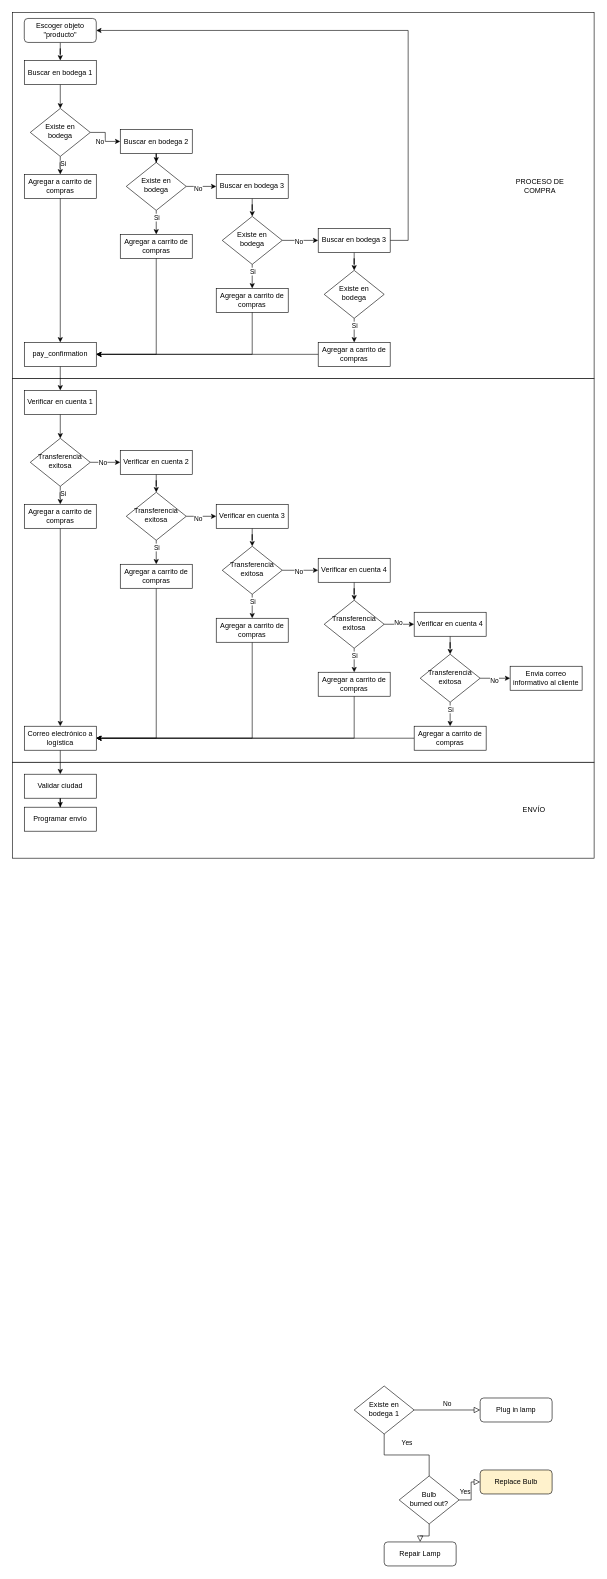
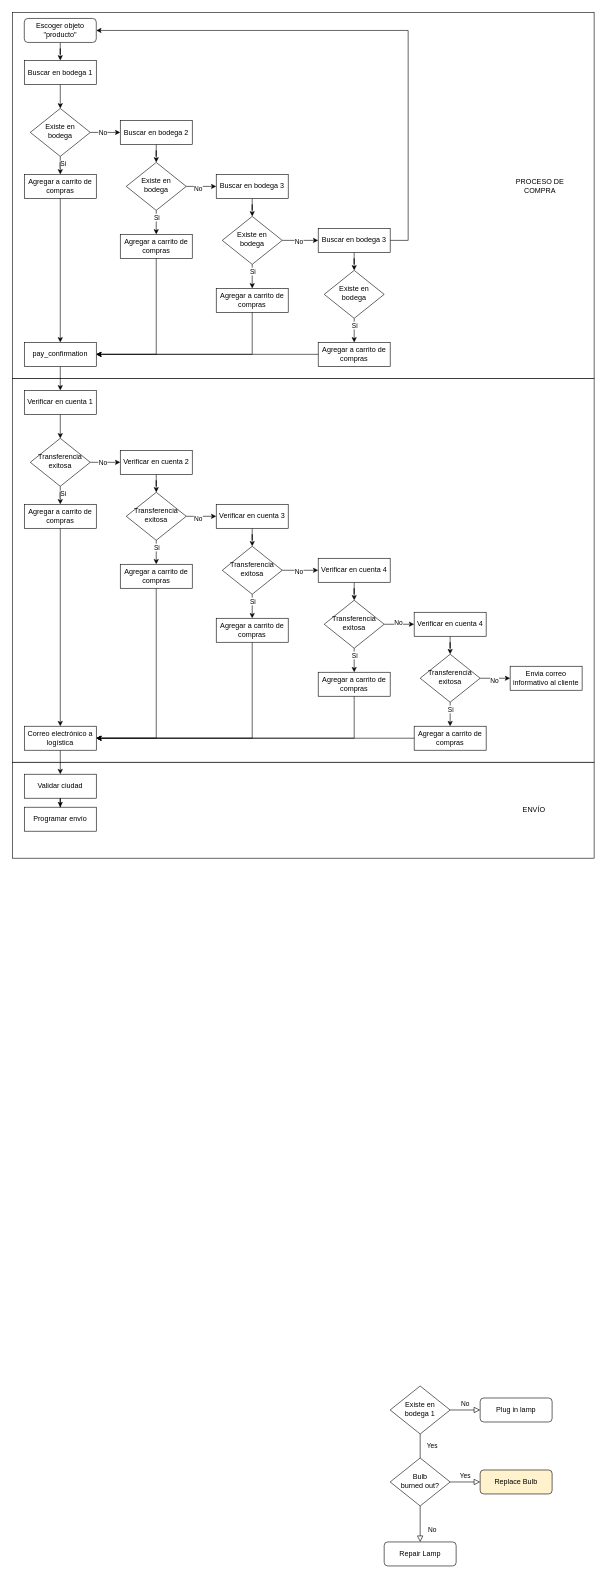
node "Buscar en bodega 2": moved (156, 141) -> (156, 132)
node "Existe en bodega 1": moved (384, 1410) -> (420, 1410)
node "Bulb burned out?": moved (429, 1500) -> (420, 1482)
